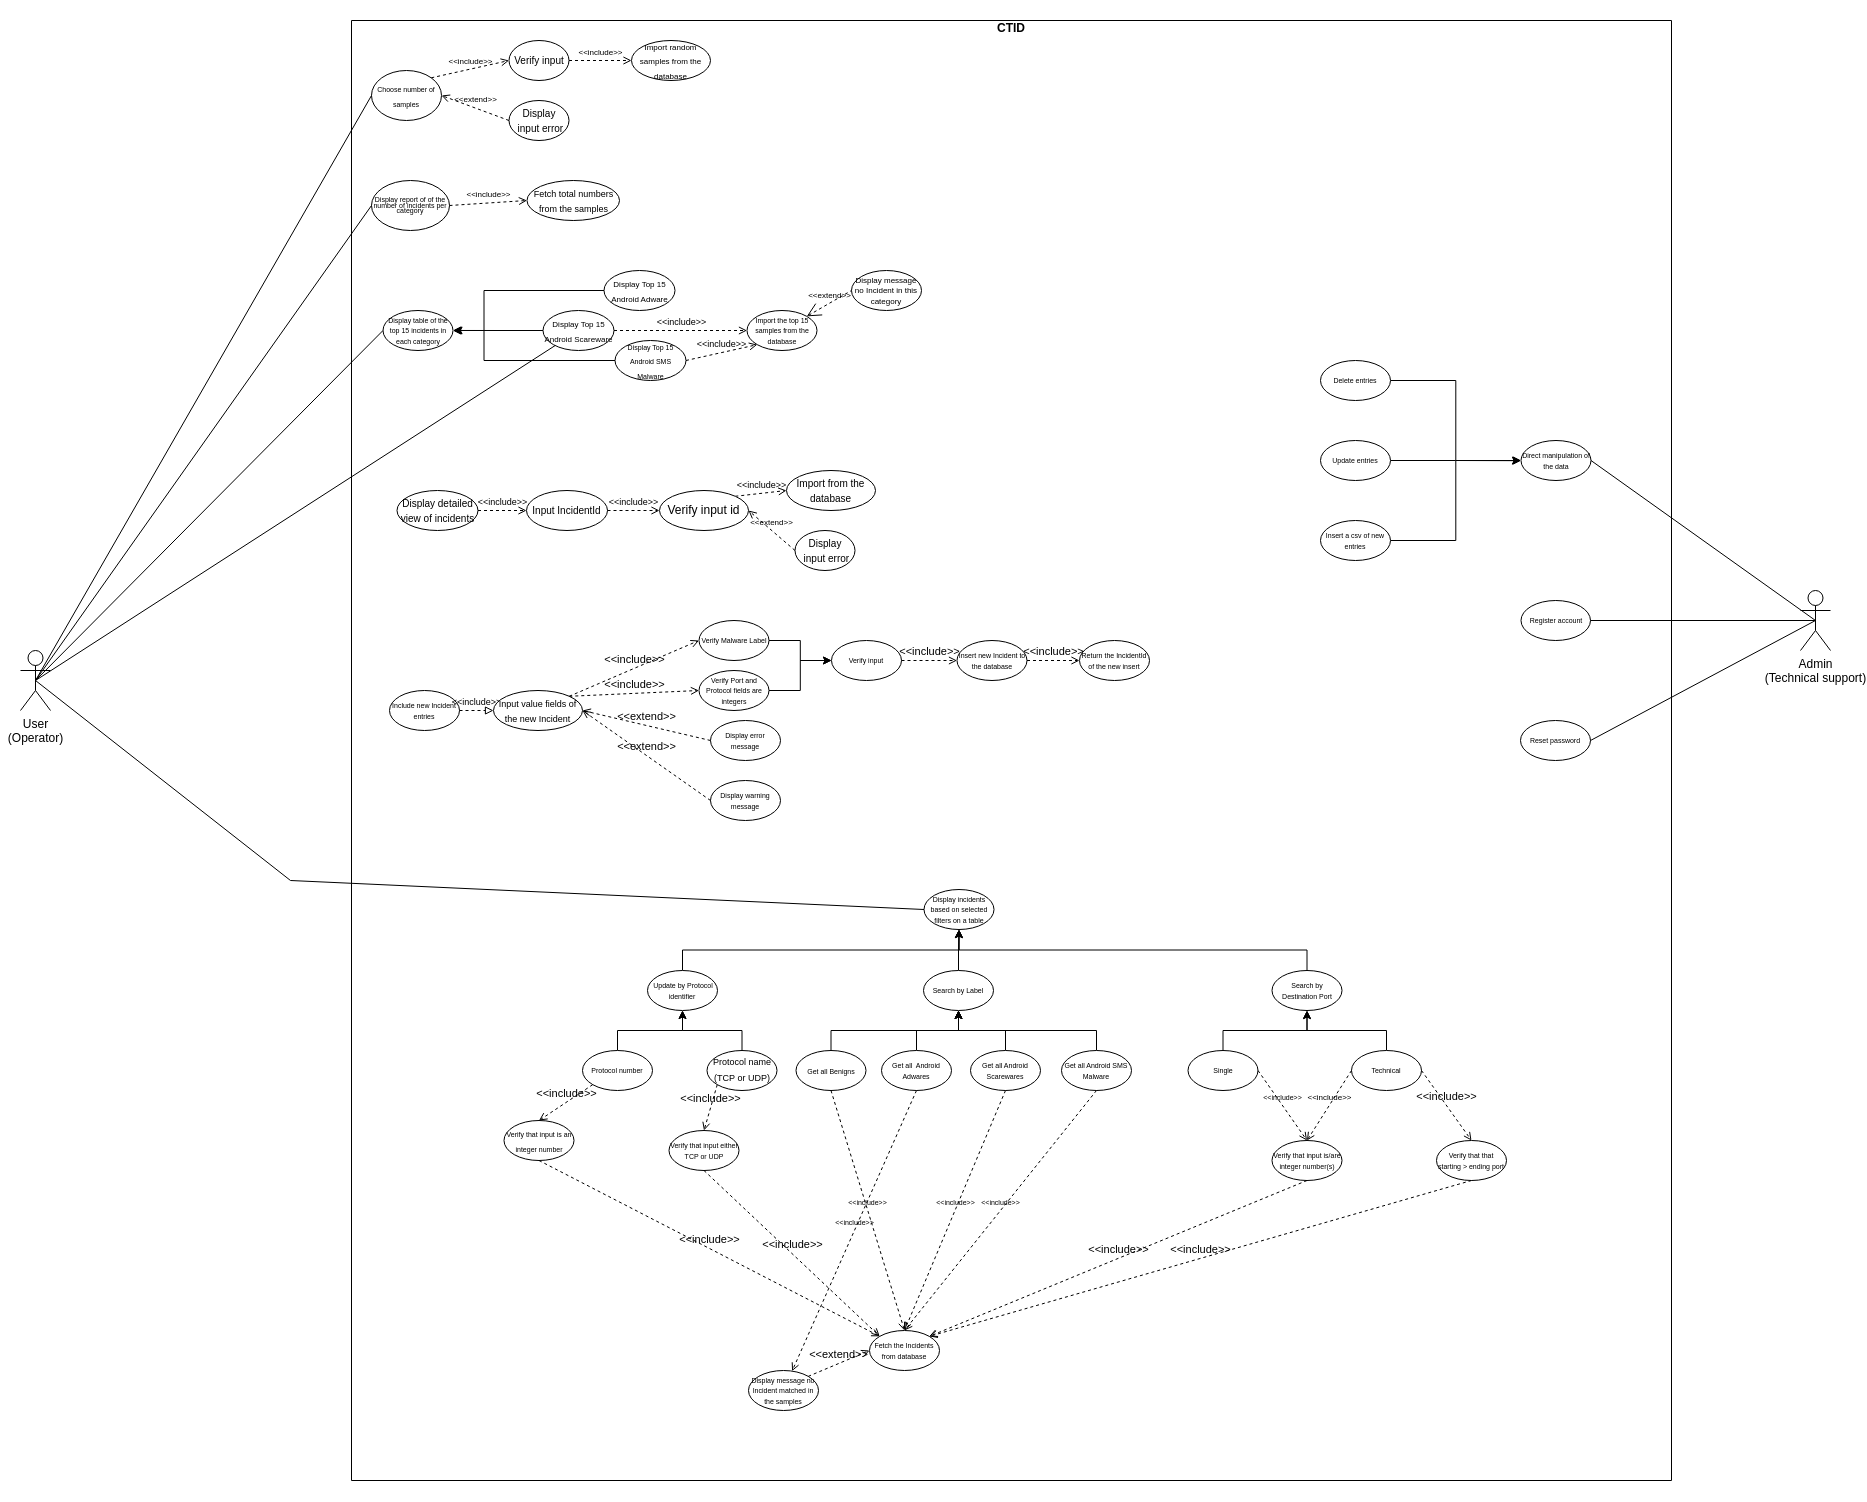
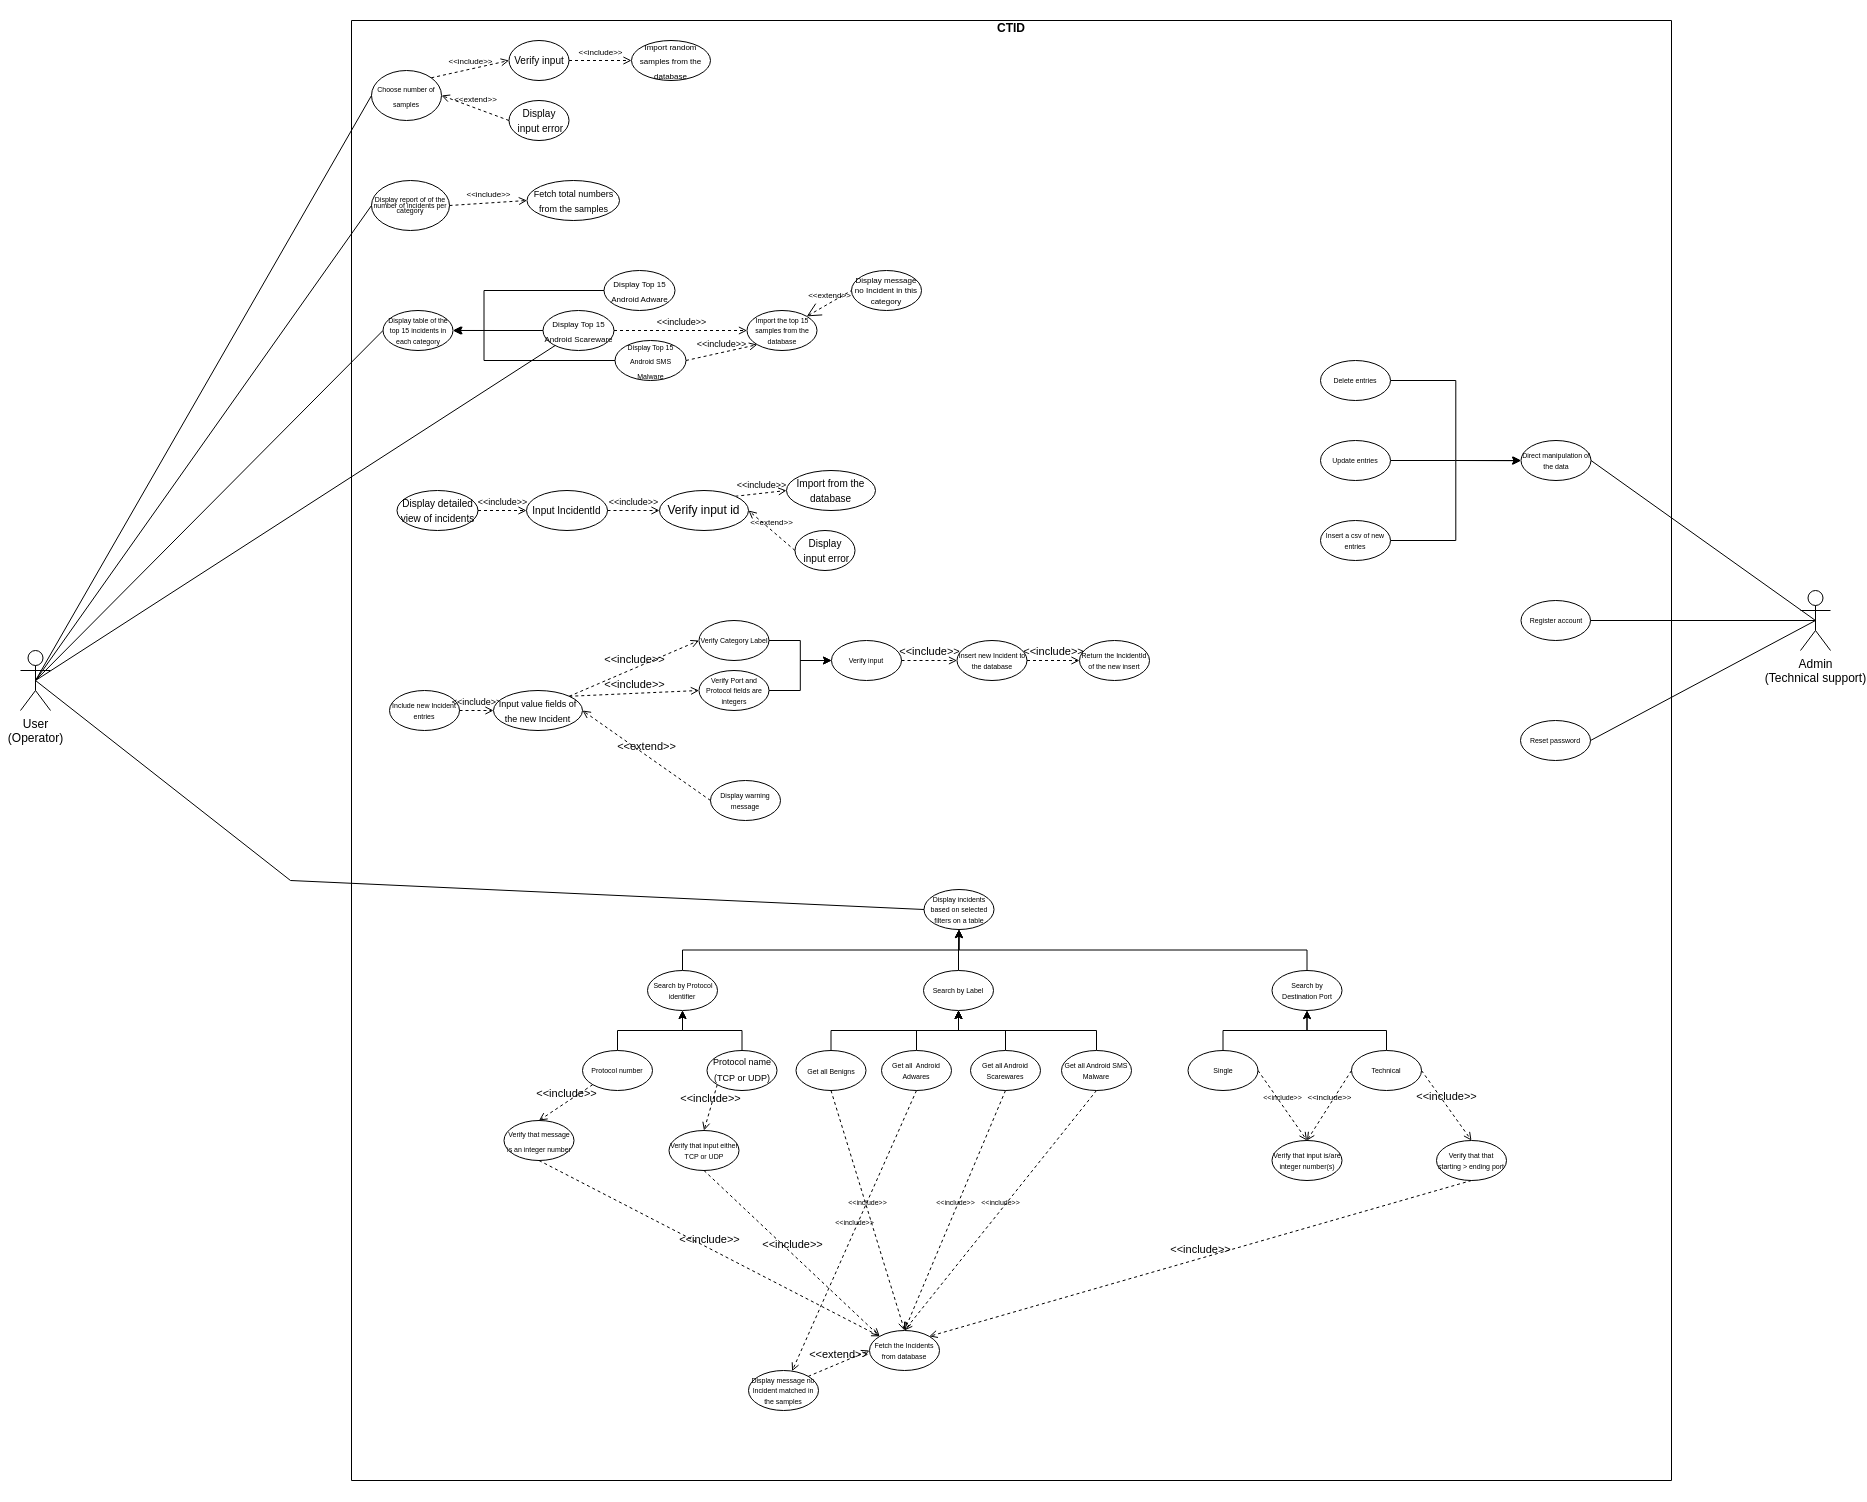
node "Verify Malware Label": label "Verify Malware Label" -> "Verify Category Label"
edge "Include new Incident entries" -> "Input value fields of the new Incident": arrowhead block -> open
edge "Display error message" -> "Input value fields of the new Incident": removed, label "<<extend>>"
node "Display error message": removed
node "Update by Protocol identifier": label "Update by Protocol identifier" -> "Search by Protocol identifier"
node "Verify that input is an integer number": label "Verify that input is an integer number" -> "Verify that message is an integer number"
edge "Verify that input is/are integer number(s)" -> "Fetch the Incidents from database": removed, label "<<include>>"
